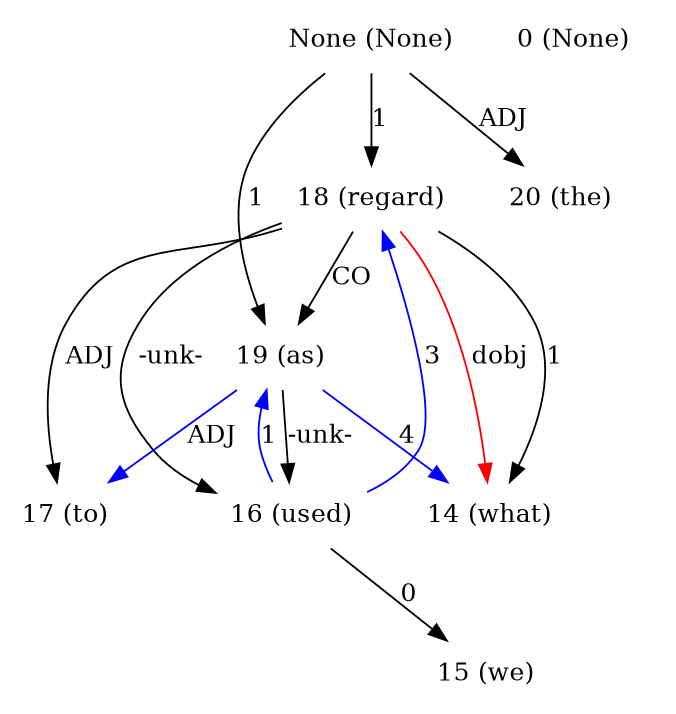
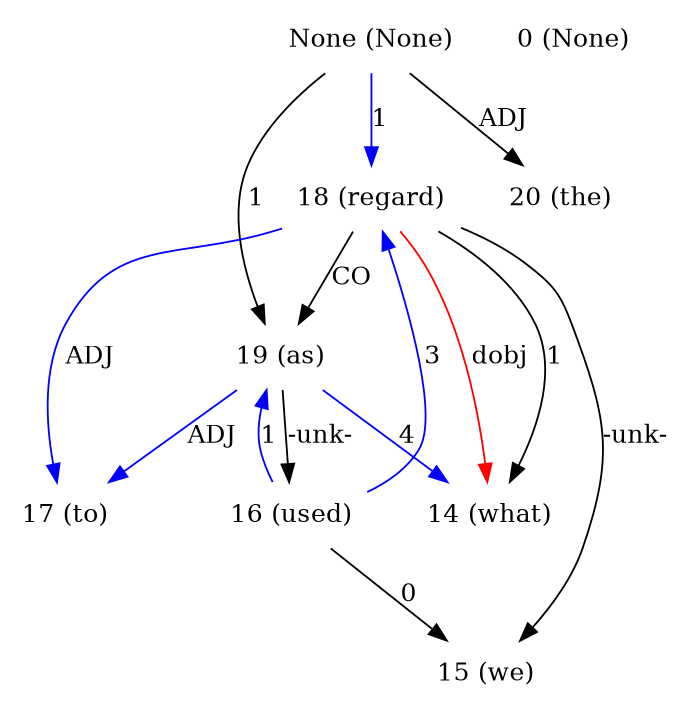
edge "None (None)" -> "18 (regard)": color black -> blue
edge "18 (regard)" -> "17 (to)": color black -> blue
edge "18 (regard)" -> "16 (used)": now "18 (regard)" -> "15 (we)"
